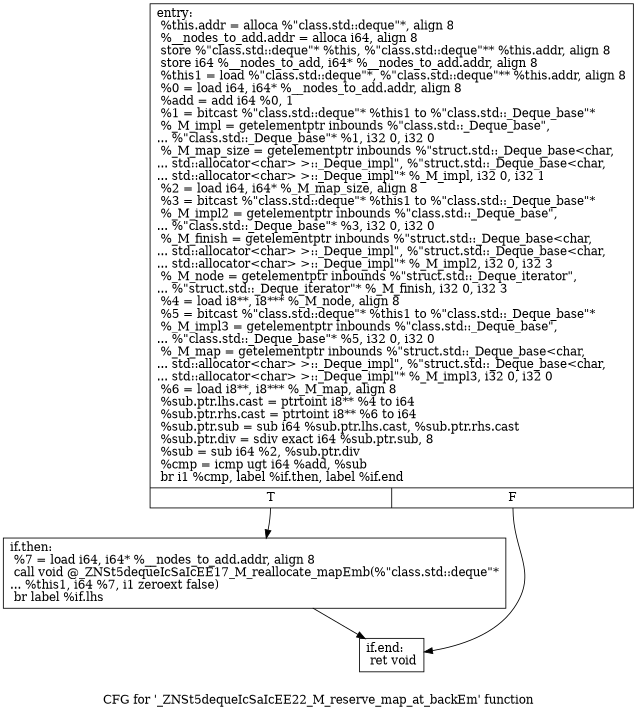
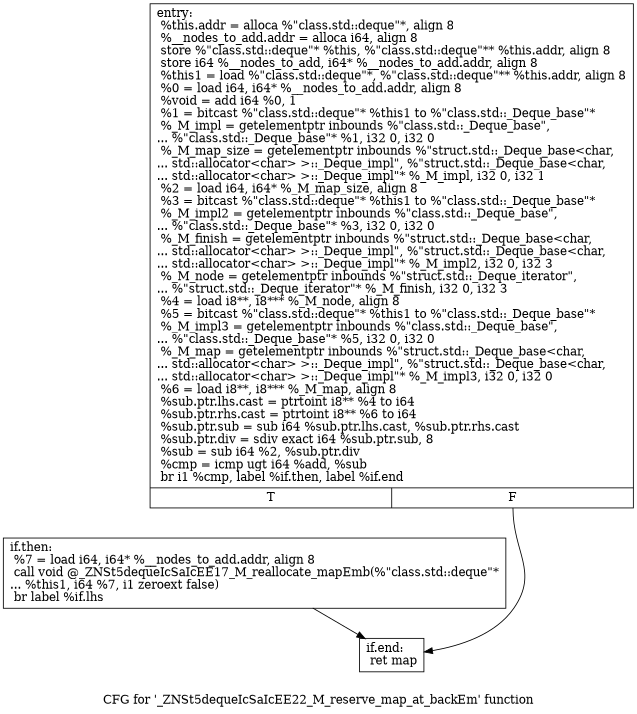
node "entry:": text "%add = add i64 %0, 1" -> "%void = add i64 %0, 1"
edge "entry:" -> "if.then:": removed
node "if.end:": text "ret void" -> "ret map"
